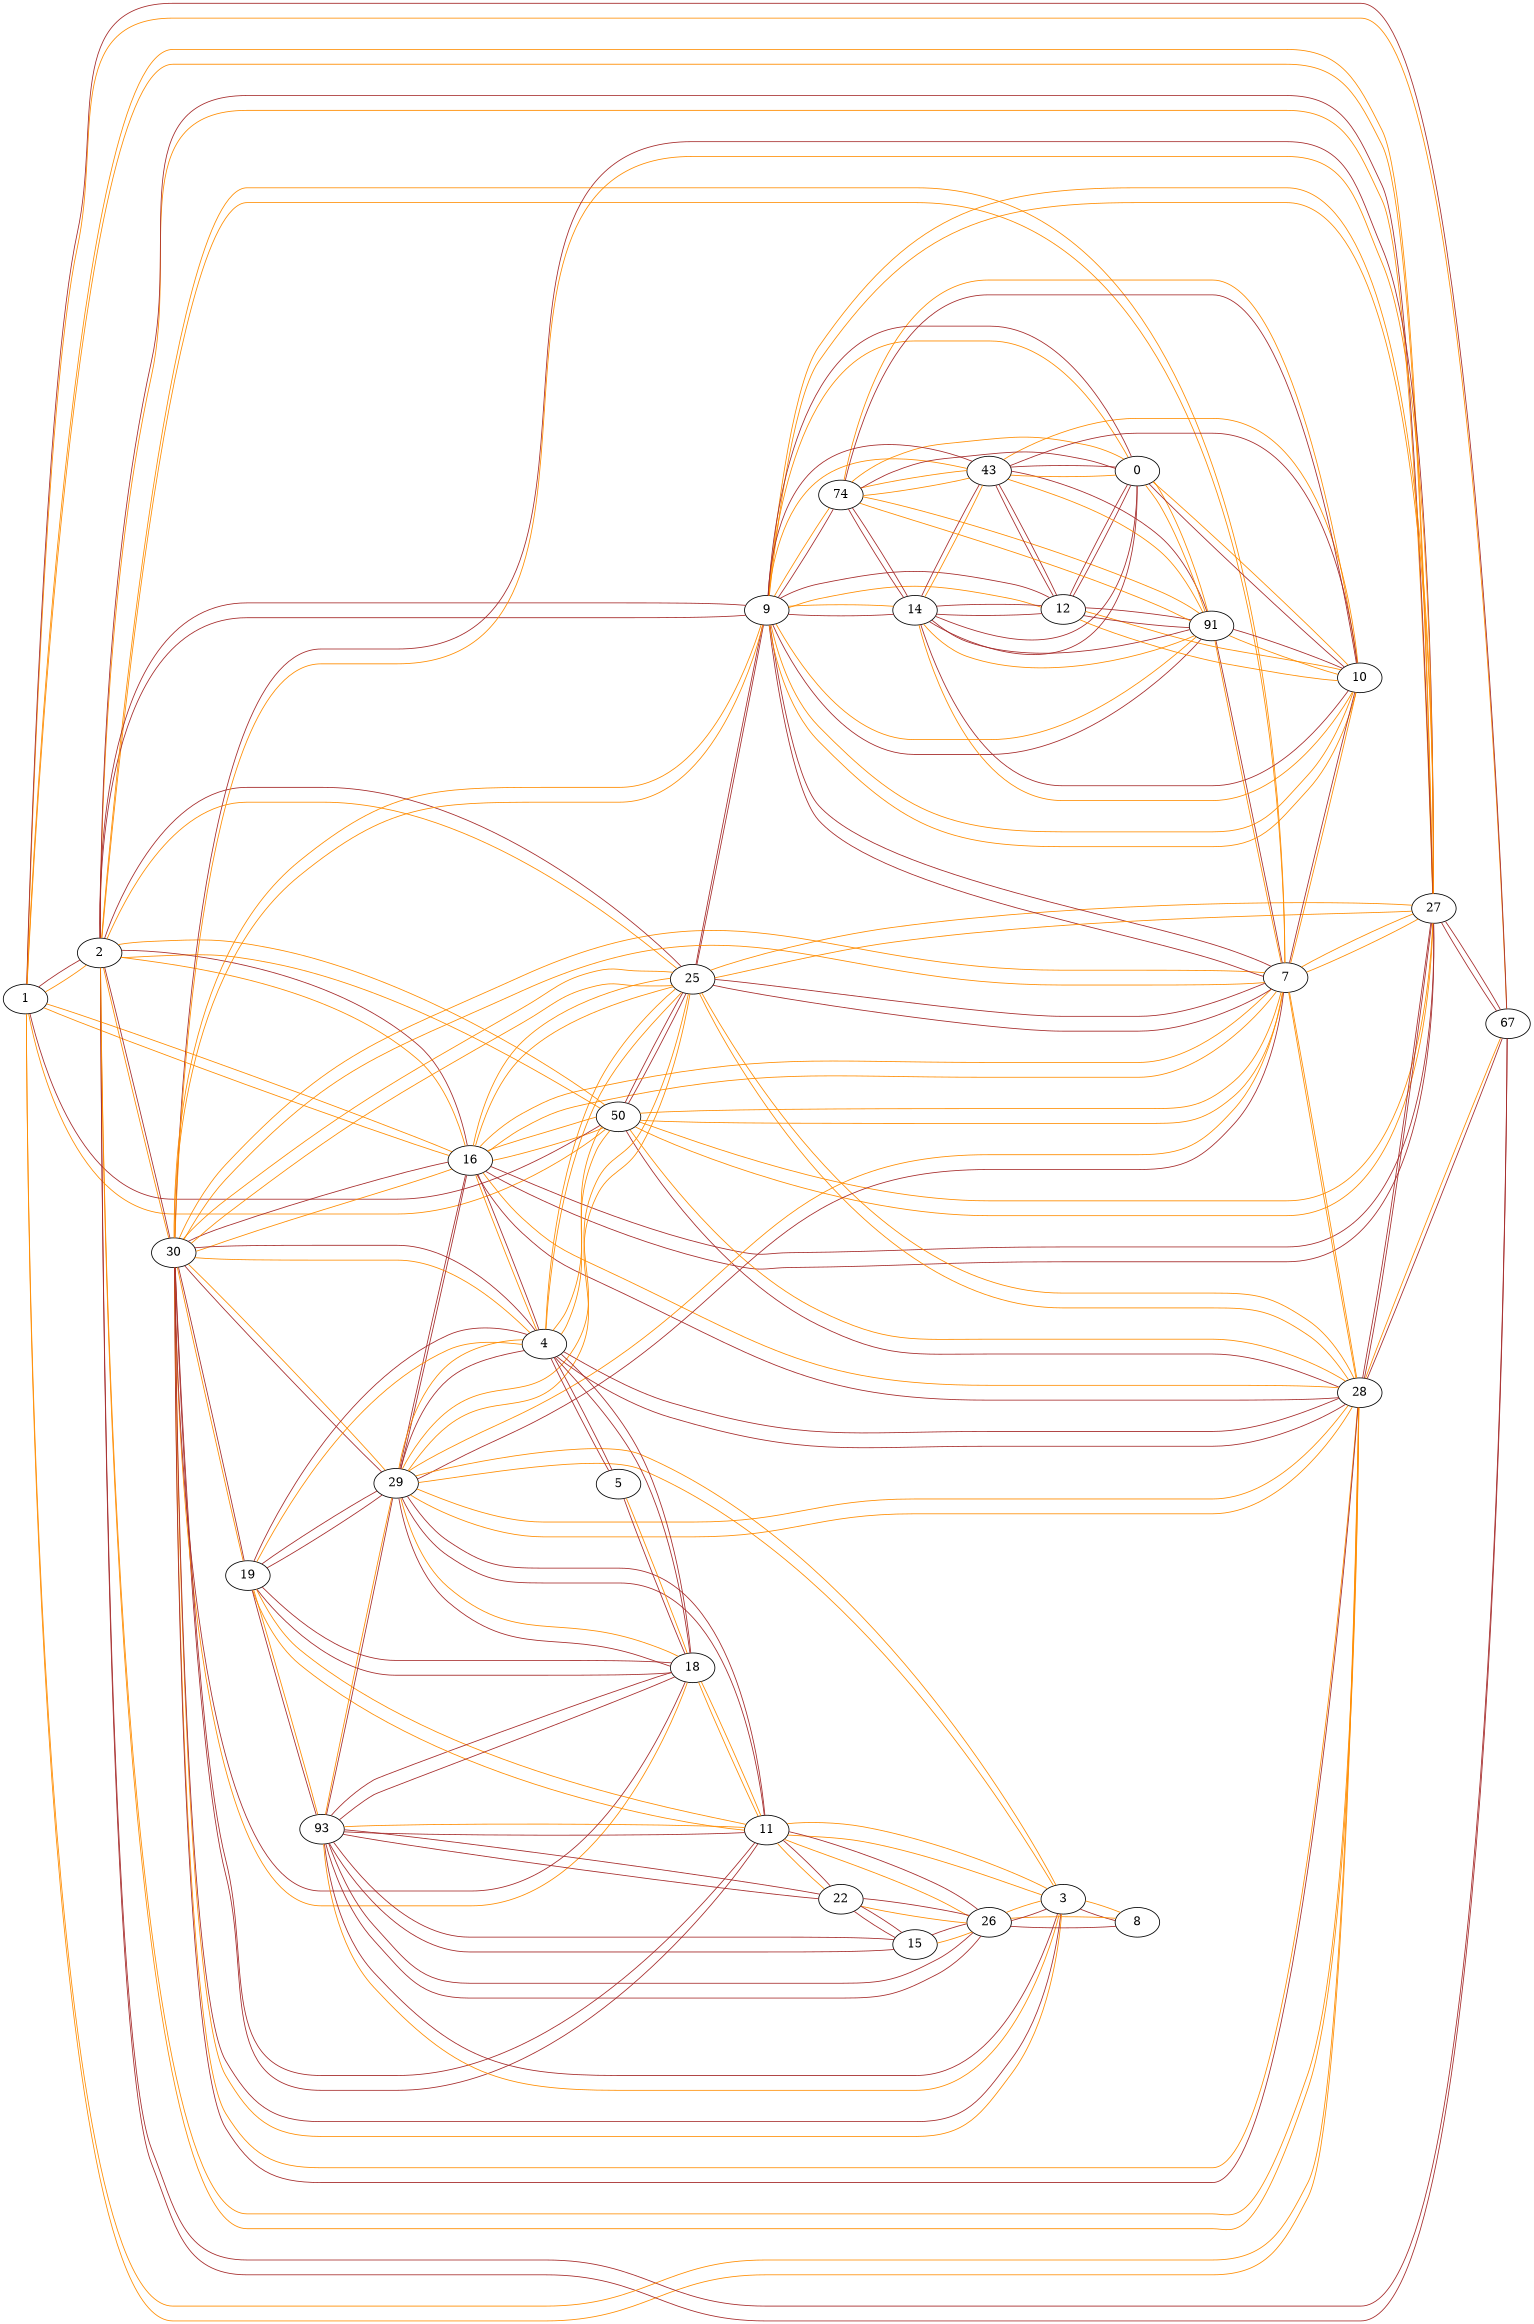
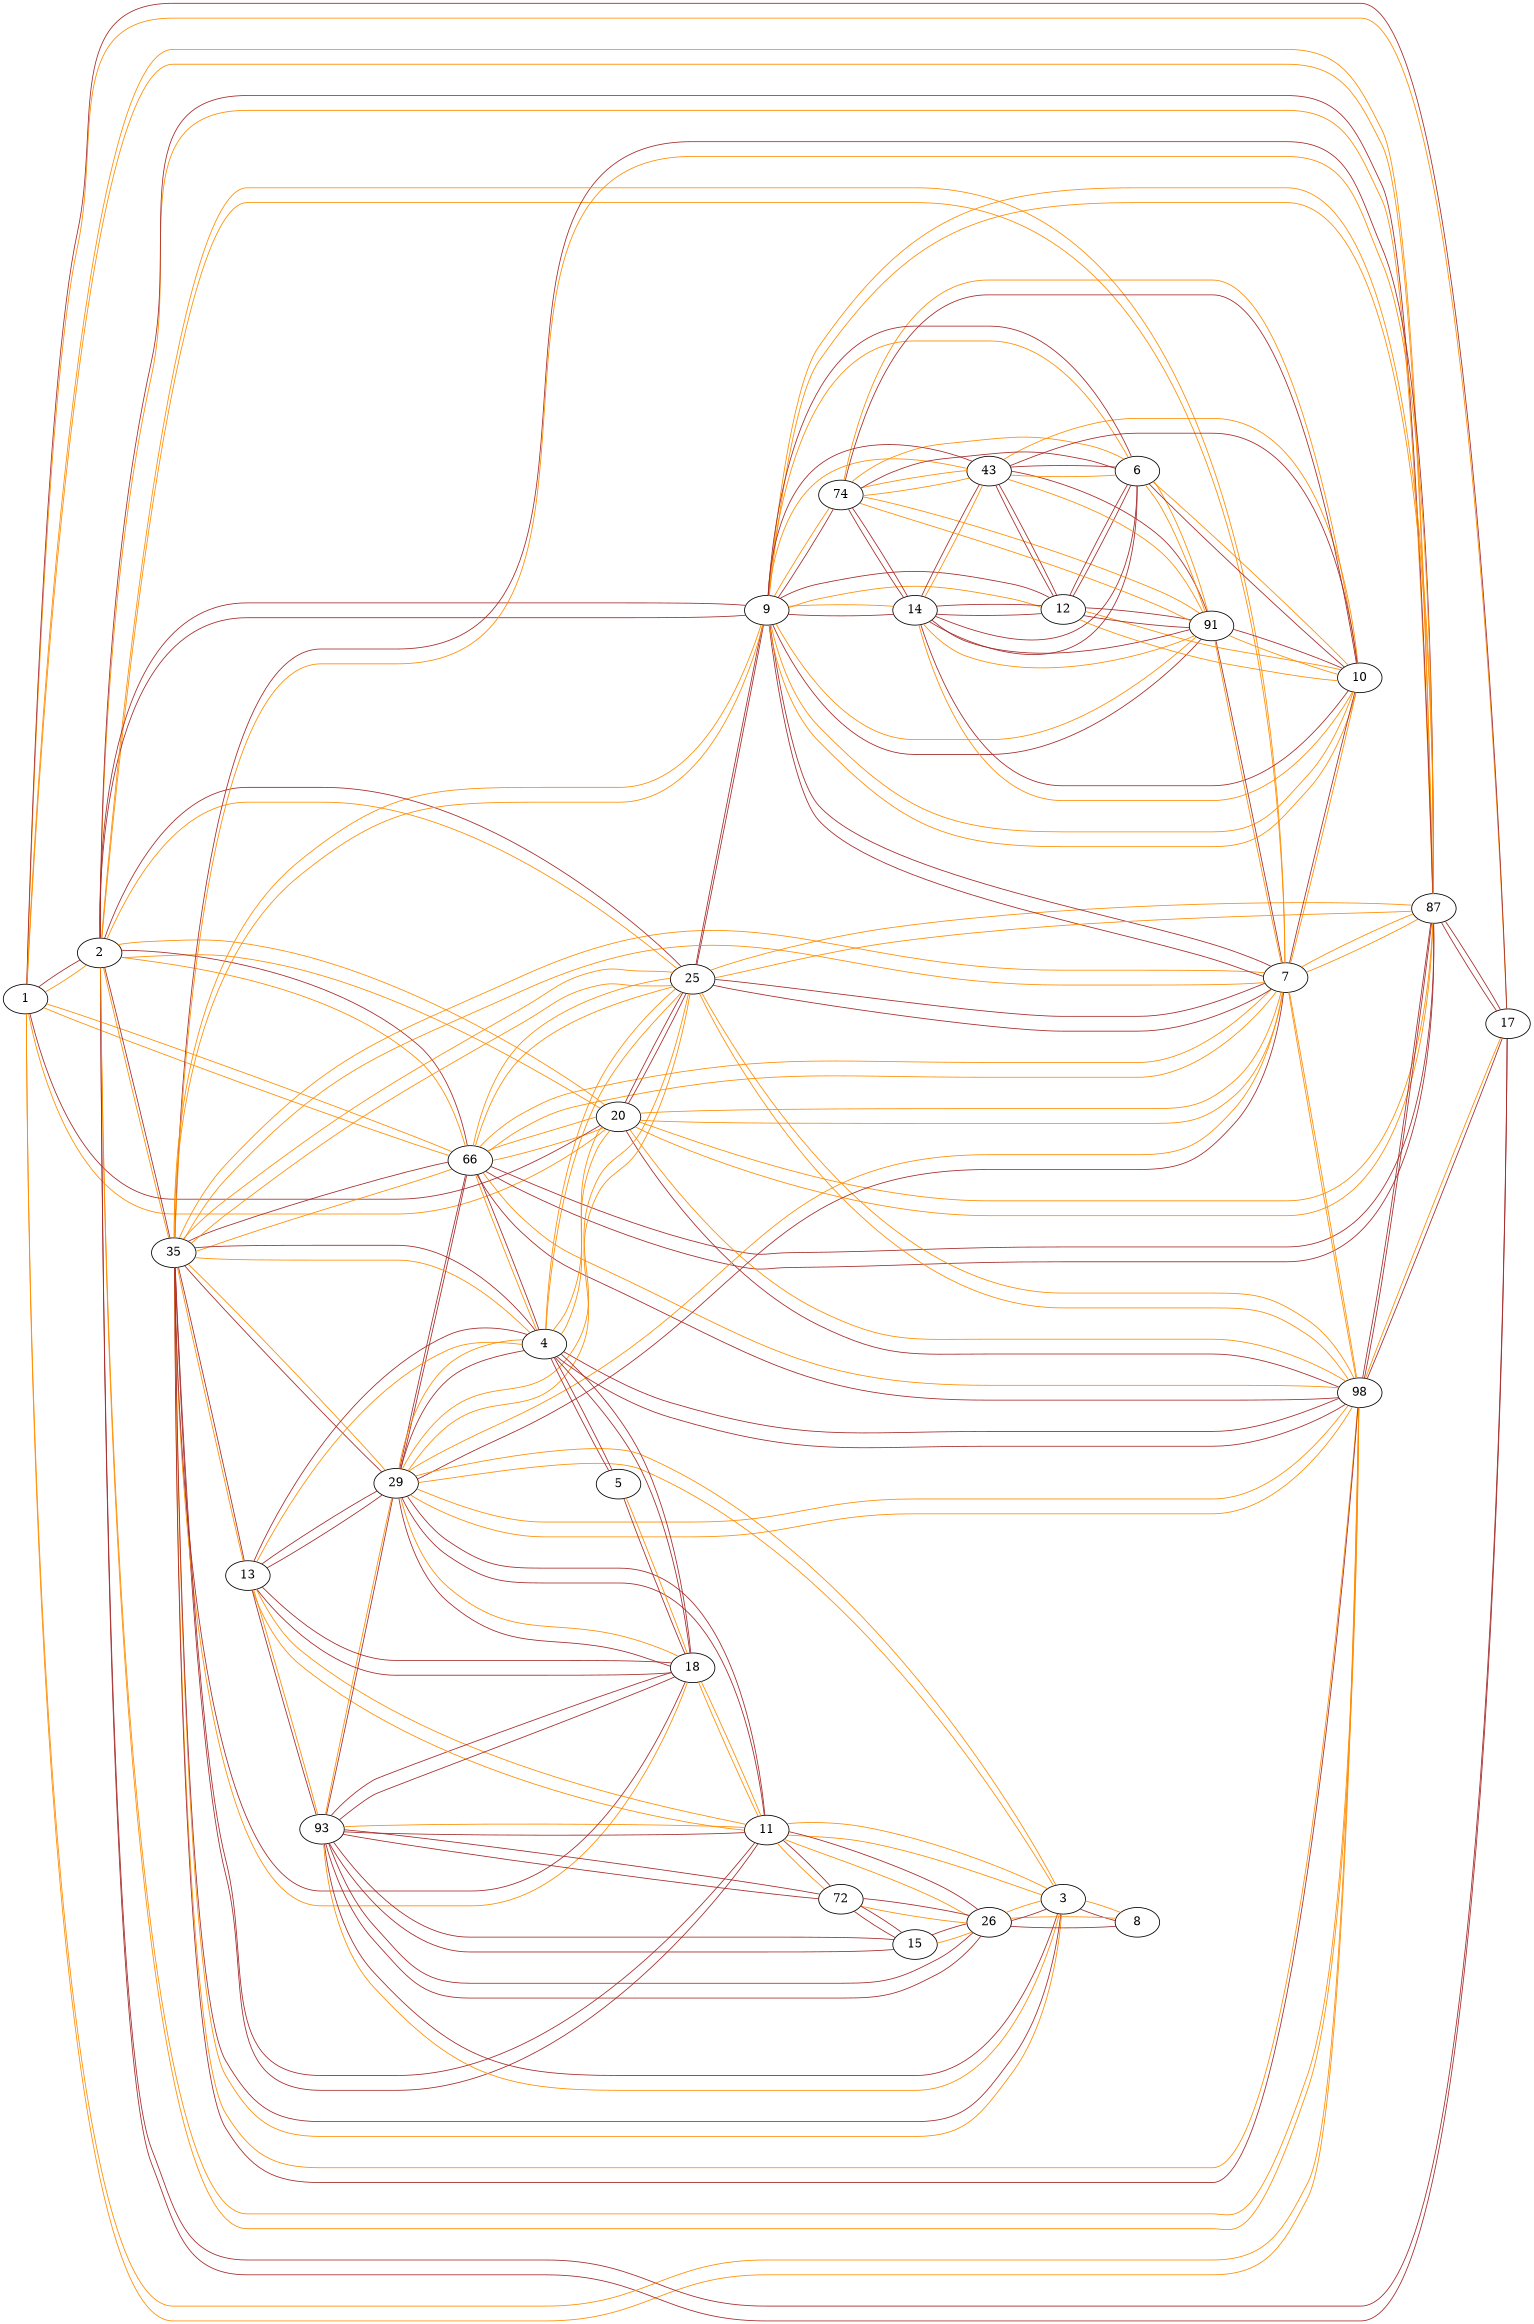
node "0": label "0" -> "6"
node "27": label "27" -> "87"
node "67": label "67" -> "17"
node "50": label "50" -> "20"
node "16": label "16" -> "66"
node "30": label "30" -> "35"
node "28": label "28" -> "98"
node "19": label "19" -> "13"
node "22": label "22" -> "72"
